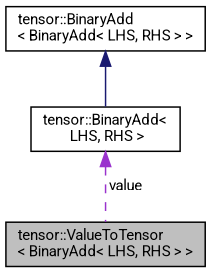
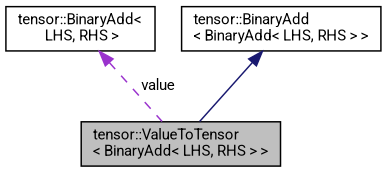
edge "tensor::BinaryAdd< LHS, RHS >" -> "tensor::BinaryAdd < BinaryAdd< LHS, RHS > >": now "tensor::ValueToTensor < BinaryAdd< LHS, RHS > >" -> "tensor::BinaryAdd < BinaryAdd< LHS, RHS > >"
